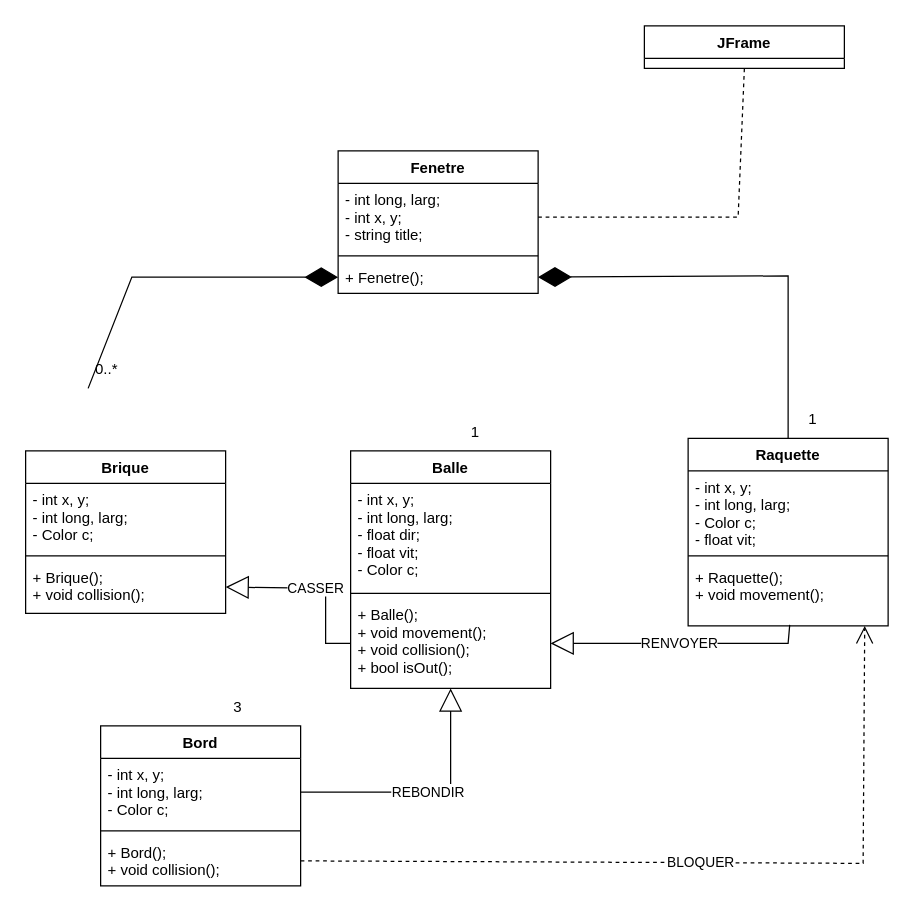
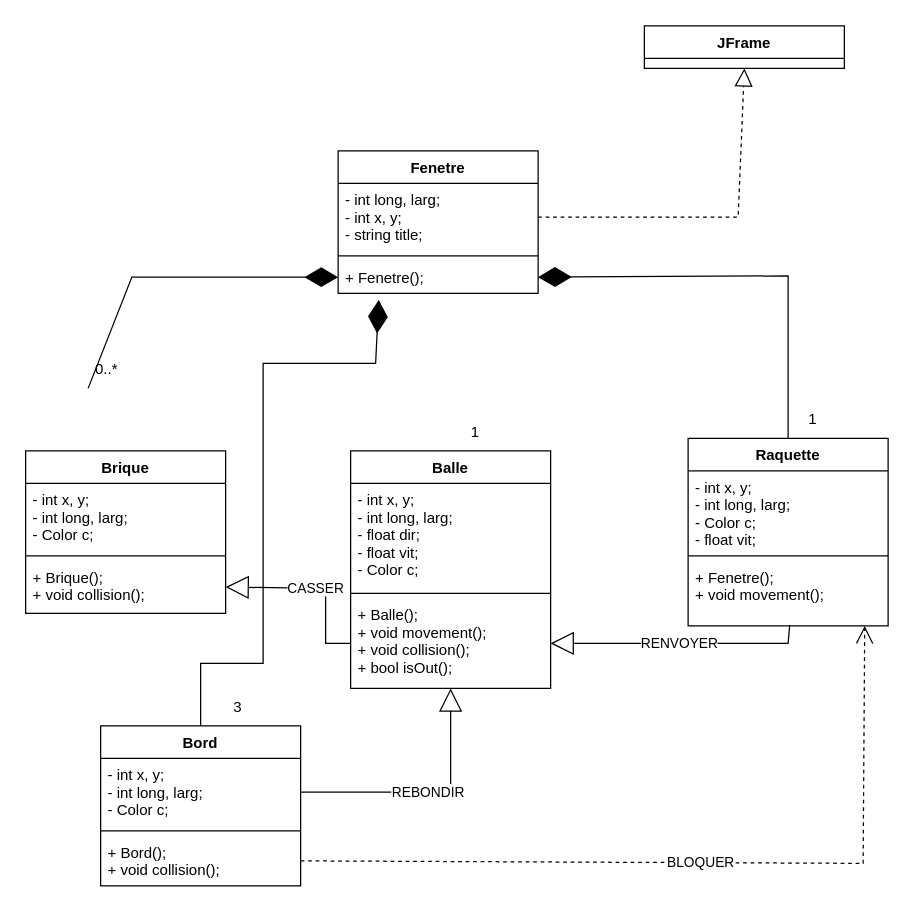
edge "JFrame" -- "- int long, larg; - int x, y; - string title;": arrowhead none -> block
edge "Bord" -> "+ Fenetre();": added
node "+ Raquette(); + void movement();": label "+ Raquette(); + void movement();" -> "+ Fenetre(); + void movement();"
